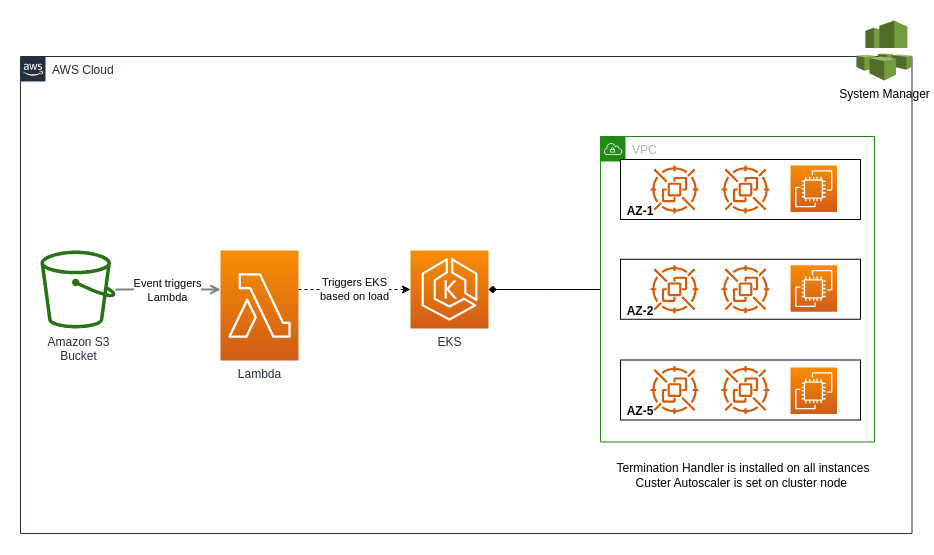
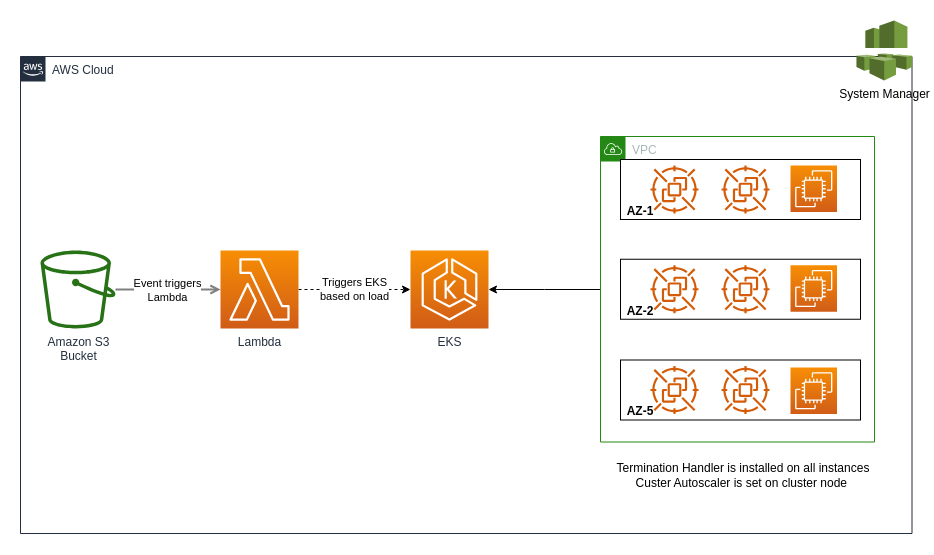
edge "VPC" -> "EKS": arrowhead diamond -> classic
node "Lambda": size 78x110 -> 78x78
